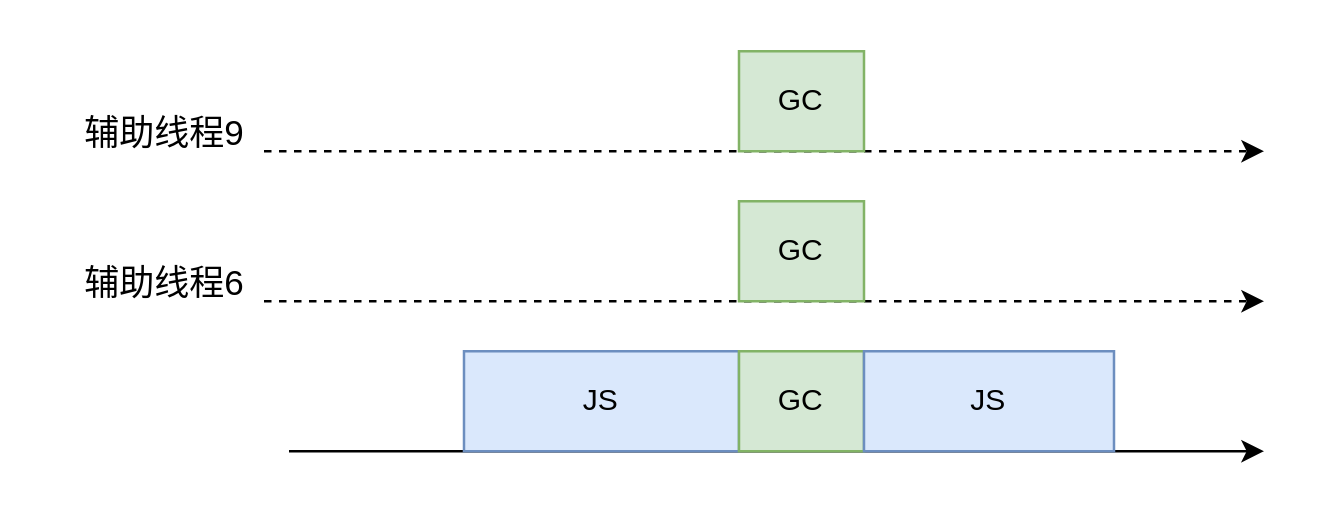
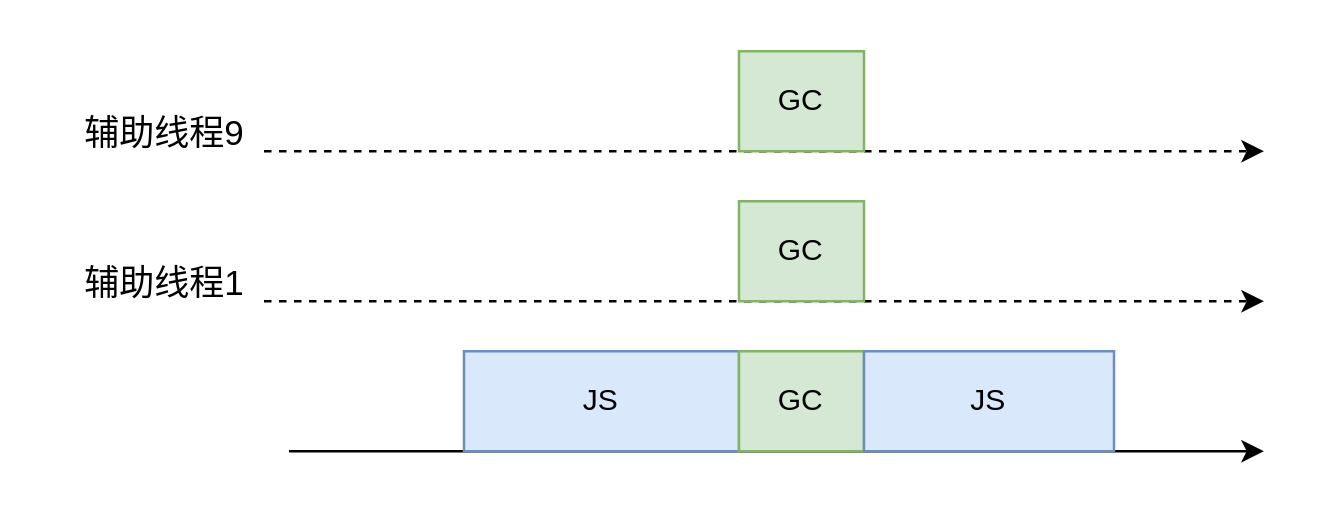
node "辅助线程6": label "辅助线程6" -> "辅助线程1"
